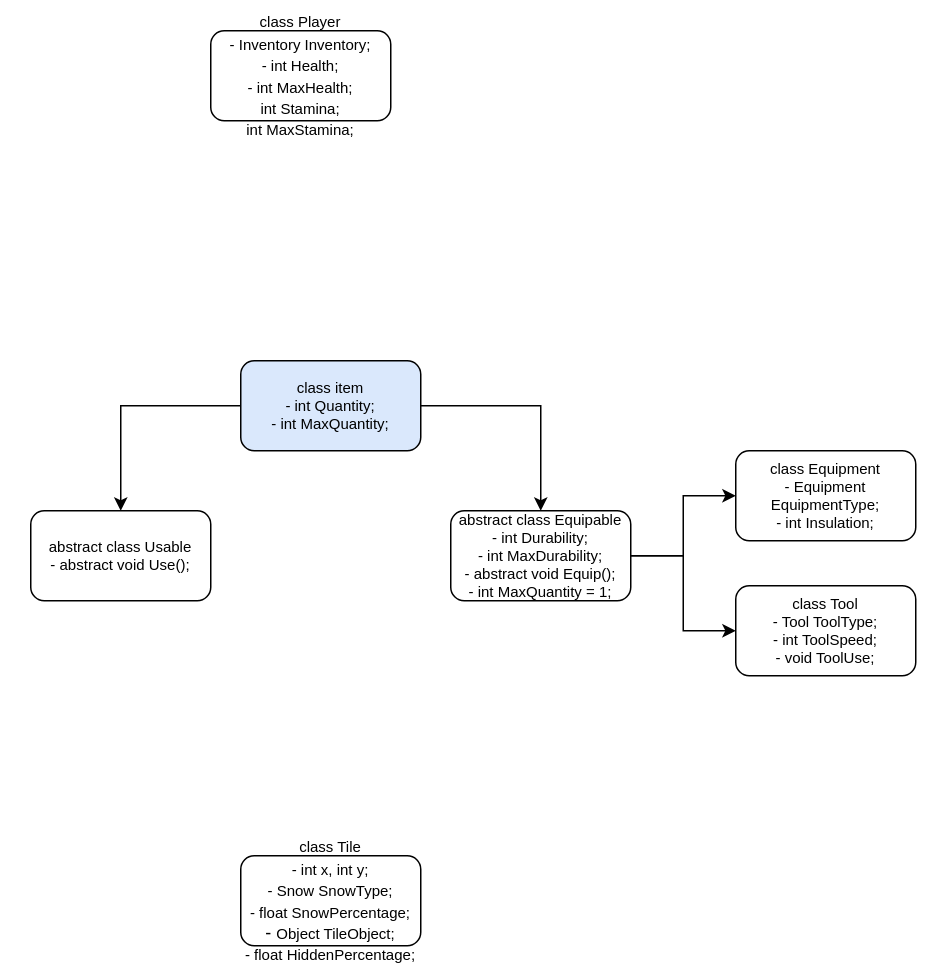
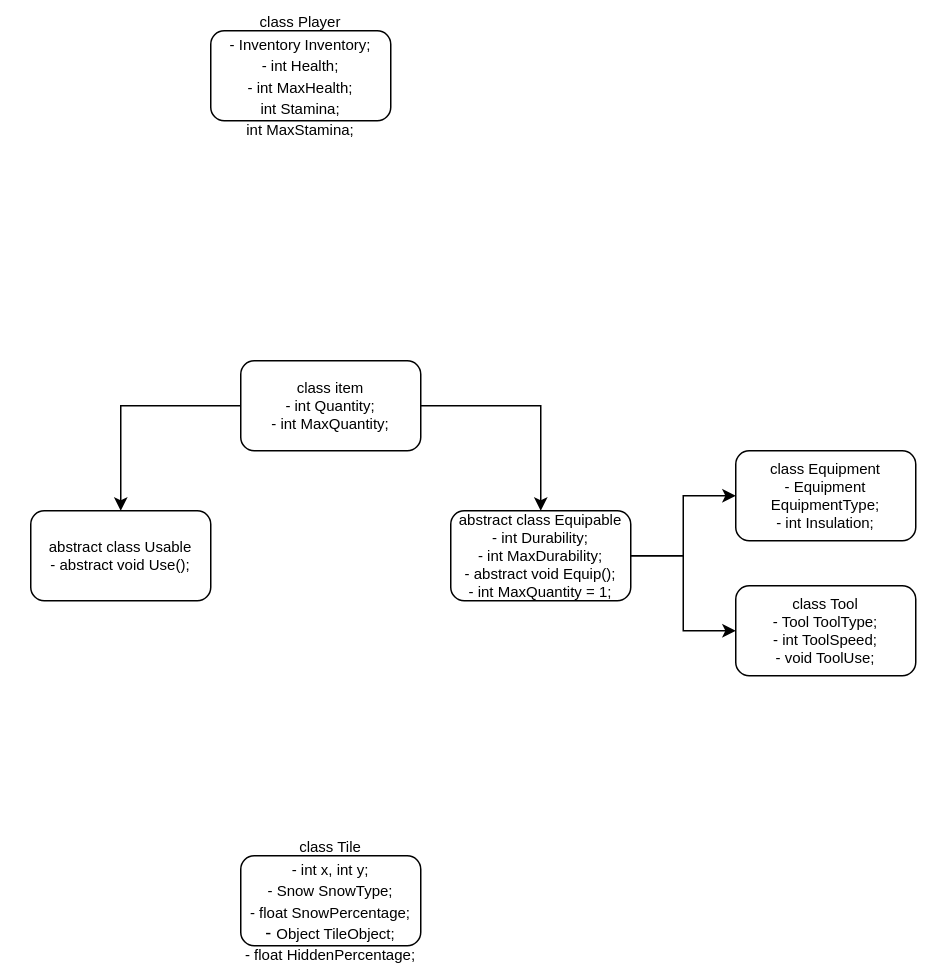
node "class item - int Quantity; - int MaxQuantity;": fillcolor #dae8fc -> #ffffff
